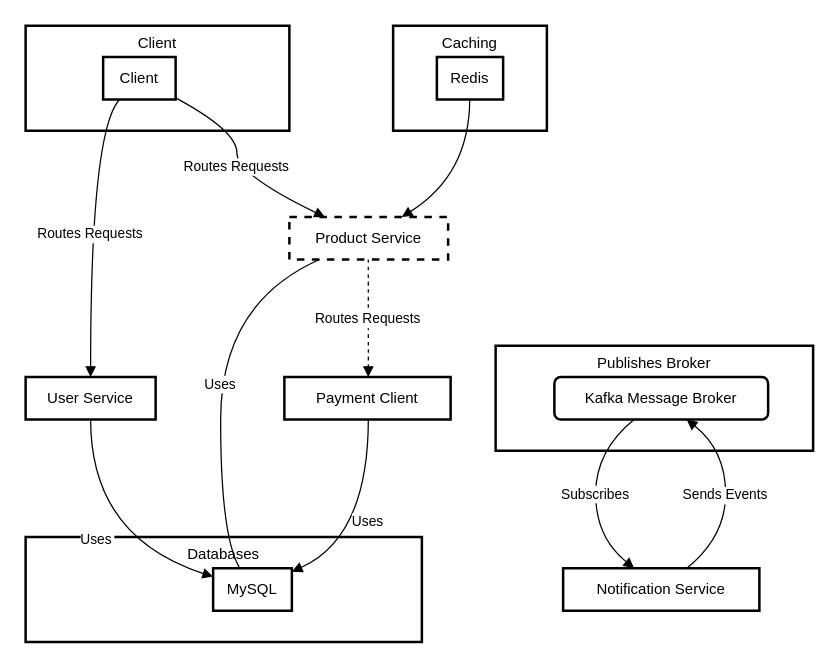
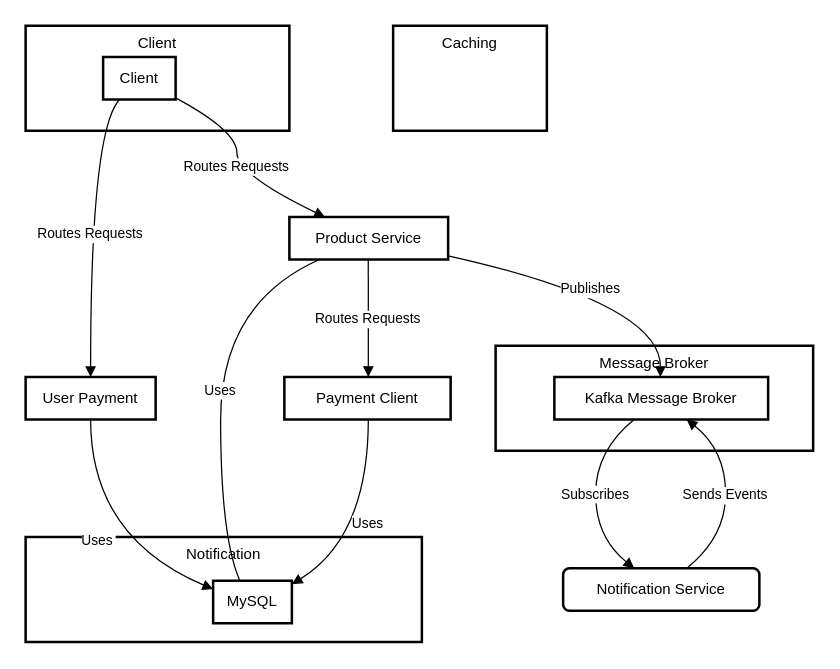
node "Redis": removed
edge "Redis" -> "Product Service": removed
node "Product Service": style dashed -> solid
edge "Product Service" -> "Payment Client": style dashed -> solid
edge "Product Service" -> "Kafka Message Broker": added, label "Publishes"
node "Publishes Broker": label "Publishes Broker" -> "Message Broker"
node "User Service": label "User Service" -> "User Payment"
node "Kafka Message Broker": shape rounded rectangle -> rectangle
node "Databases": label "Databases" -> "Notification"
node "MySQL": moved (253, 589) -> (253, 602)
node "Notification Service": shape rectangle -> rounded rectangle
